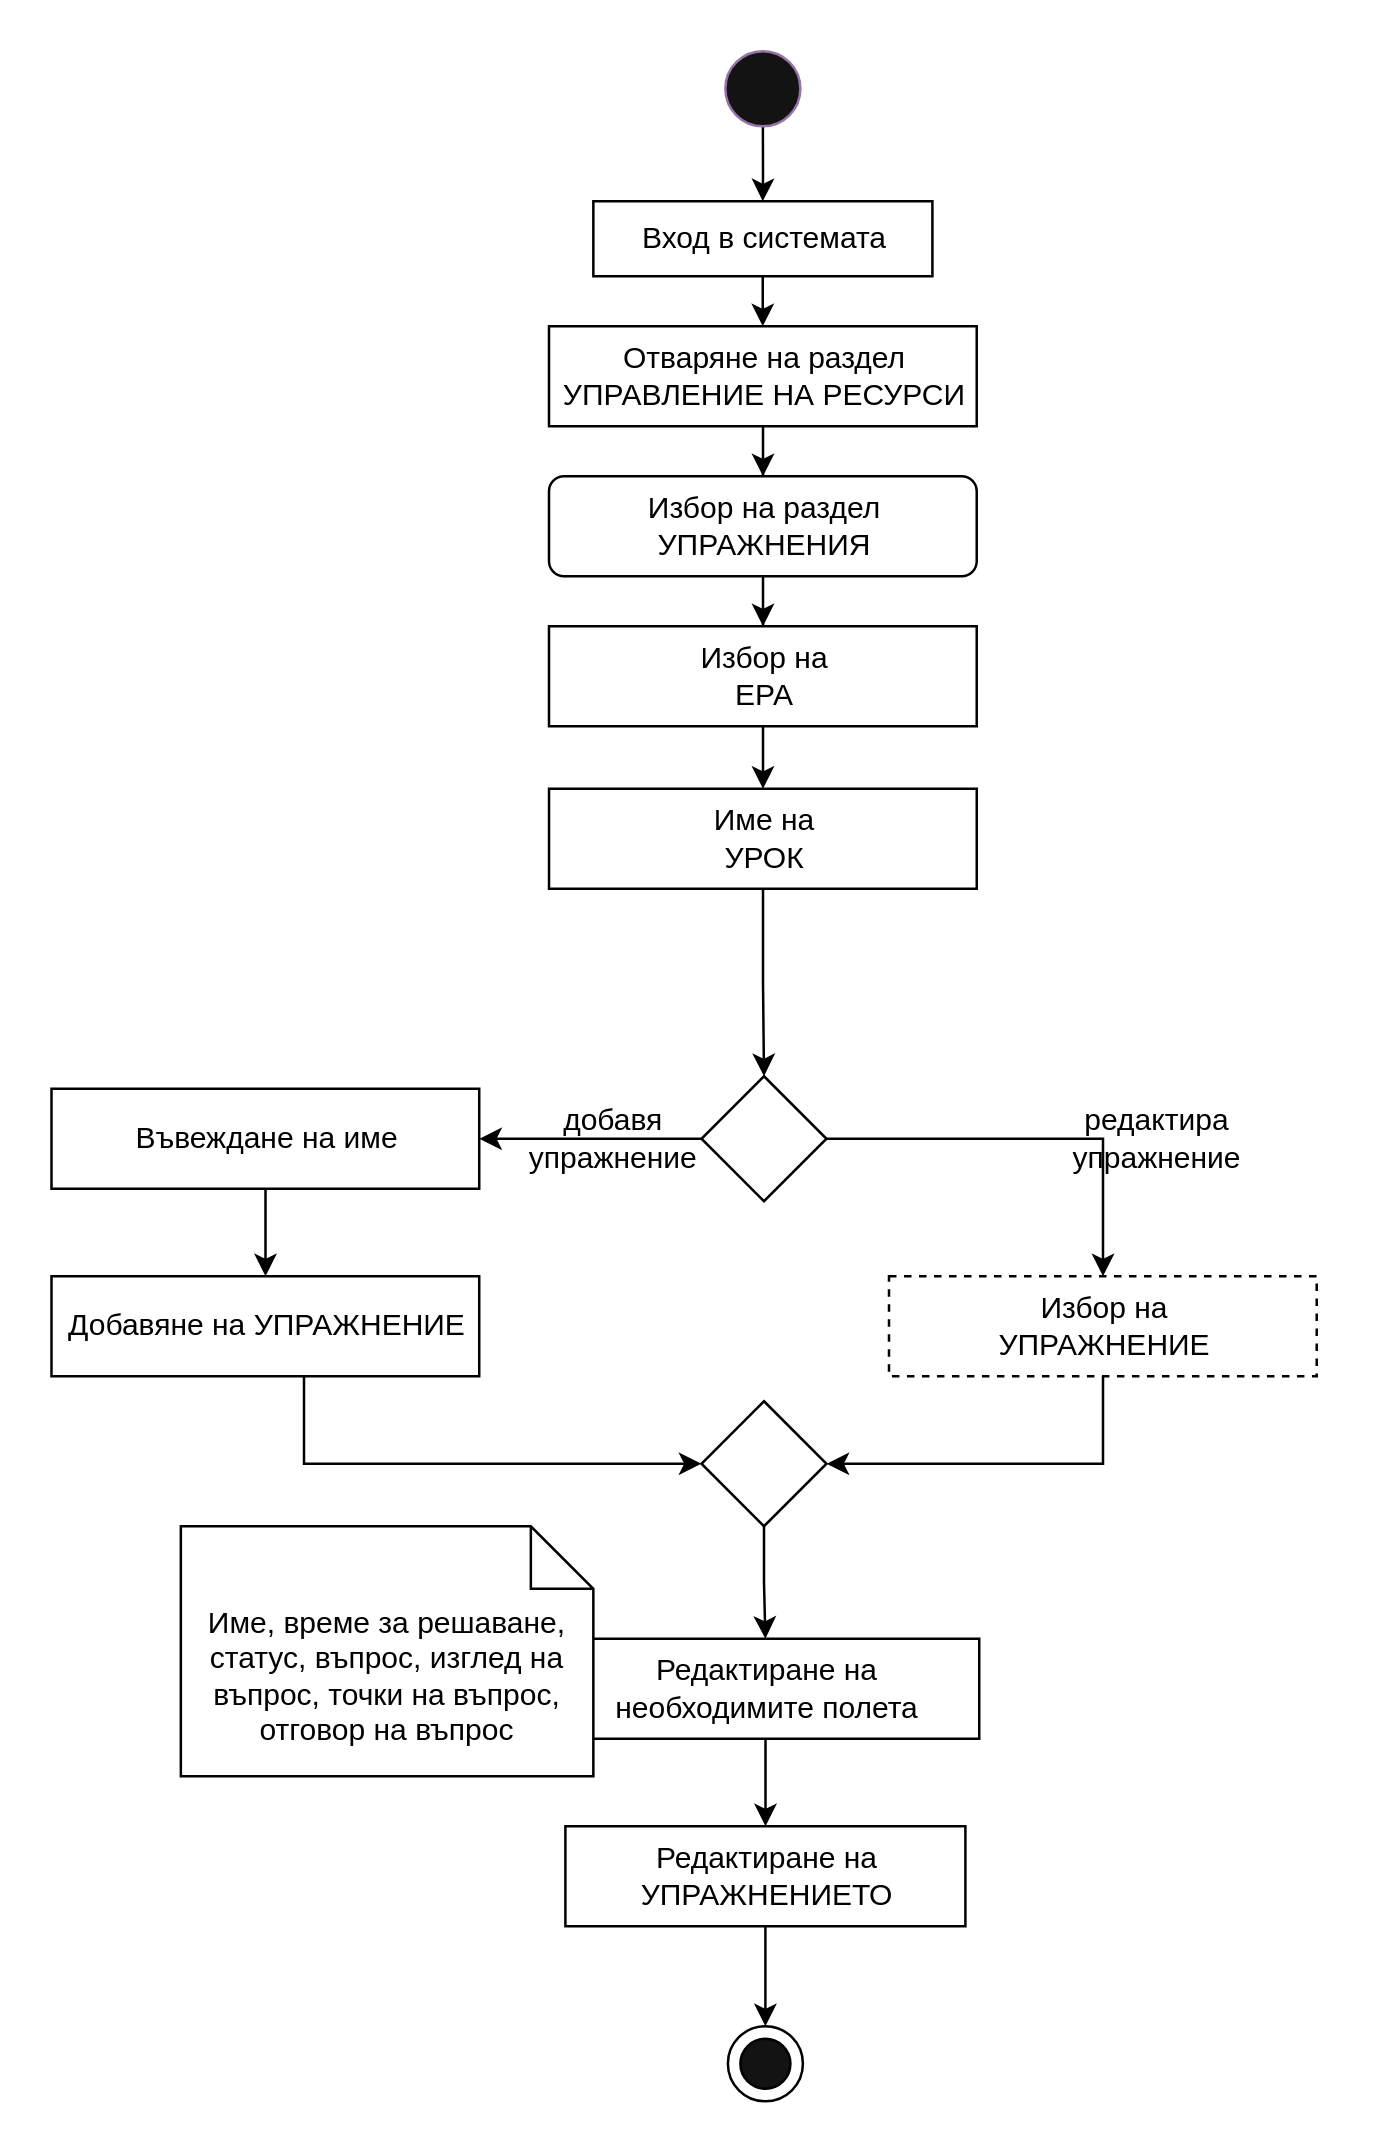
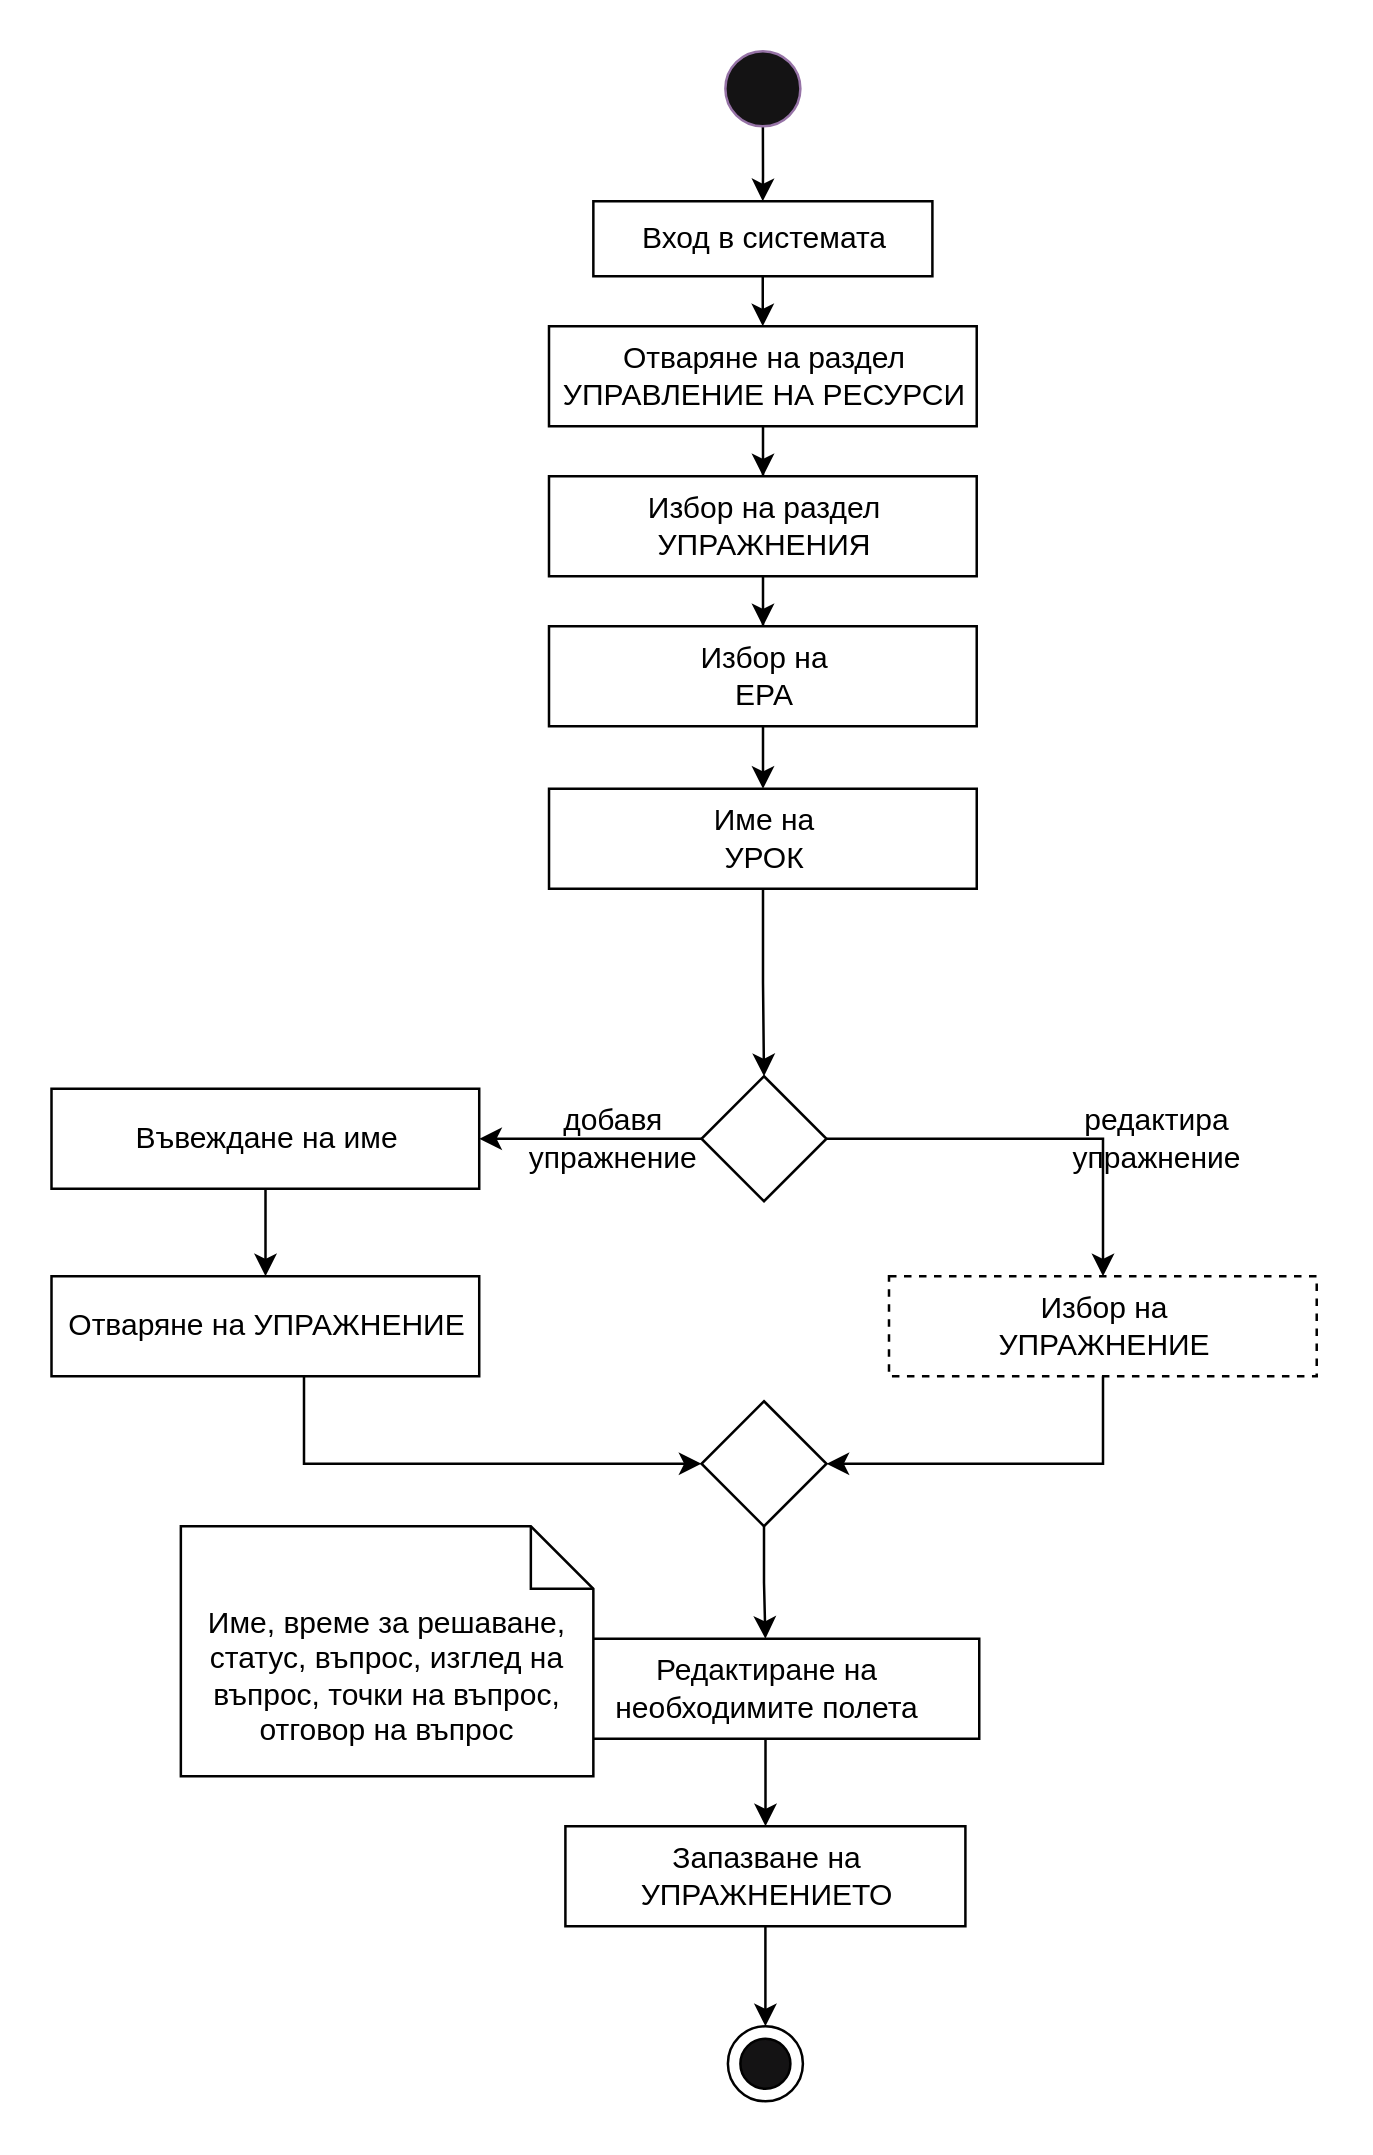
node "Избор на раздел УПРАЖНЕНИЯ": shape rounded rectangle -> rectangle
node "Добавяне на УПРАЖНЕНИЕ": label "Добавяне на УПРАЖНЕНИЕ" -> "Отваряне на УПРАЖНЕНИЕ"
node "Редактиране на УПРАЖНЕНИЕТО": label "Редактиране на УПРАЖНЕНИЕТО" -> "Запазване на УПРАЖНЕНИЕТО"
